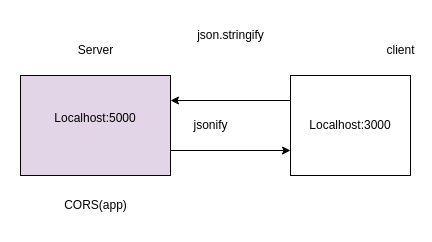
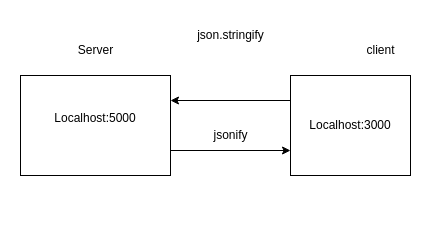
node "client": moved (401, 51) -> (381, 51)
node "Localhost:5000": fillcolor #e1d5e7 -> #ffffff
node "jsonify": moved (211, 126) -> (231, 136)
node "CORS(app)": removed
